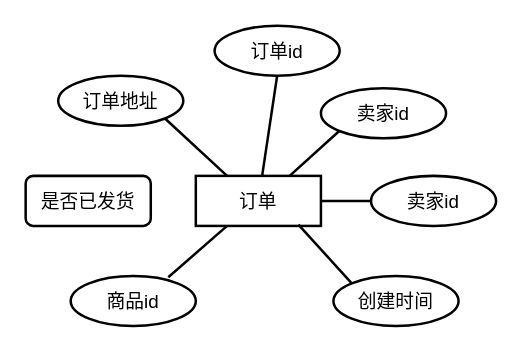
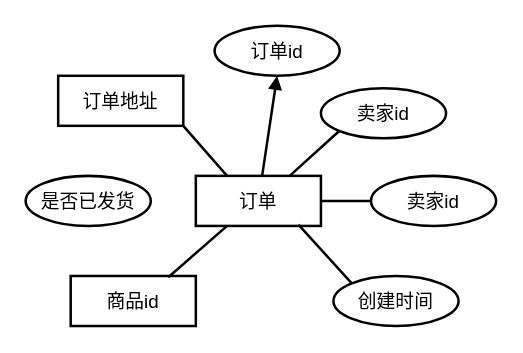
edge "订单id" -- "订单": arrowhead none -> block
node "订单地址": shape ellipse -> rectangle
node "是否已发货": shape rounded rectangle -> ellipse
node "商品id": shape ellipse -> rectangle
